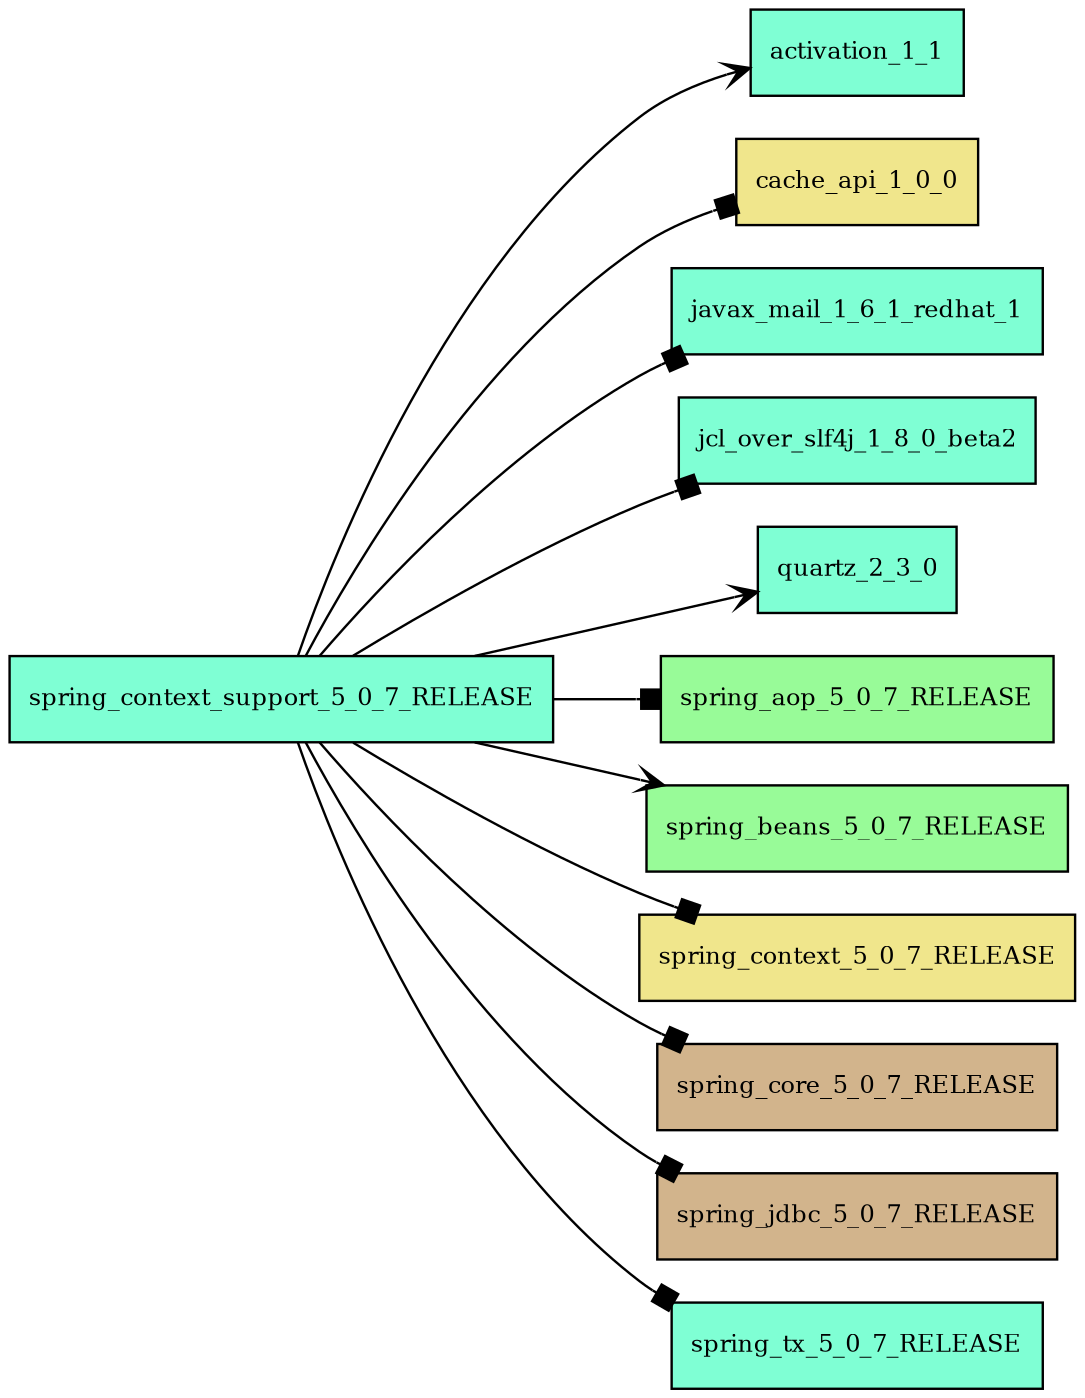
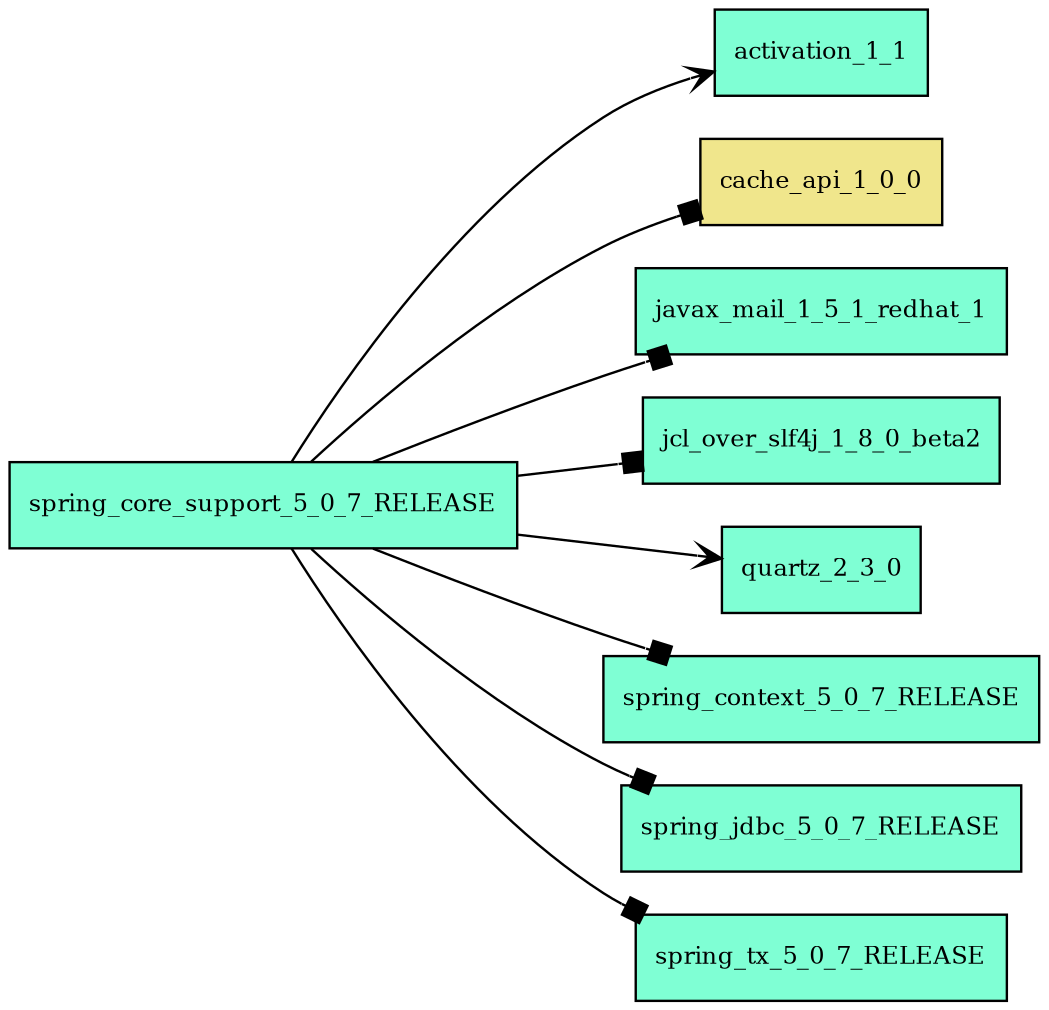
node "javax_mail_1_6_1_redhat_1": label "javax_mail_1_6_1_redhat_1" -> "javax_mail_1_5_1_redhat_1"
node "spring_context_support_5_0_7_RELEASE": label "spring_context_support_5_0_7_RELEASE" -> "spring_core_support_5_0_7_RELEASE"
node "spring_aop_5_0_7_RELEASE": removed
node "spring_beans_5_0_7_RELEASE": removed
node "spring_context_5_0_7_RELEASE": fillcolor khaki -> aquamarine
node "spring_core_5_0_7_RELEASE": removed
node "spring_jdbc_5_0_7_RELEASE": fillcolor tan -> aquamarine
